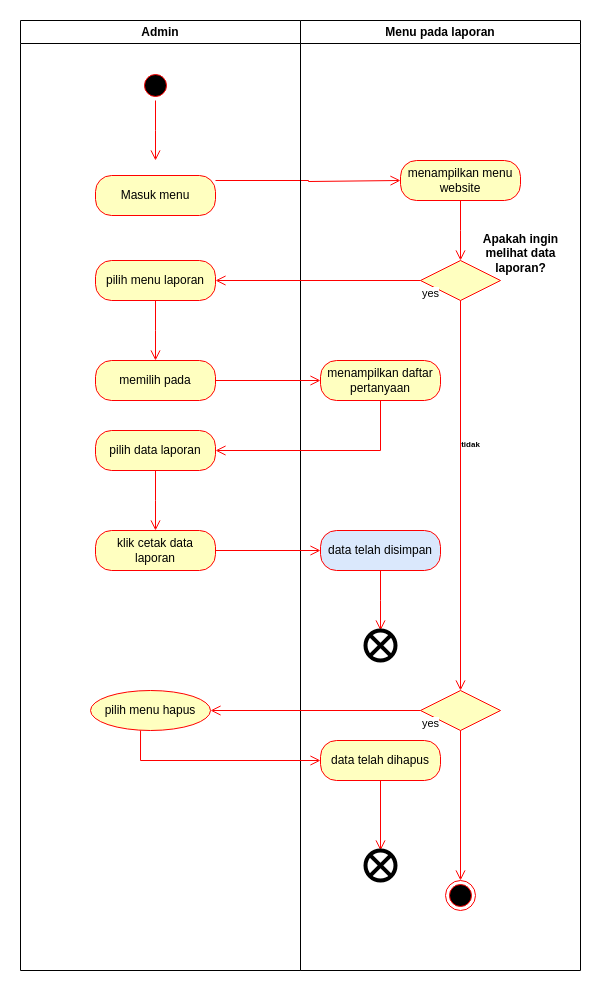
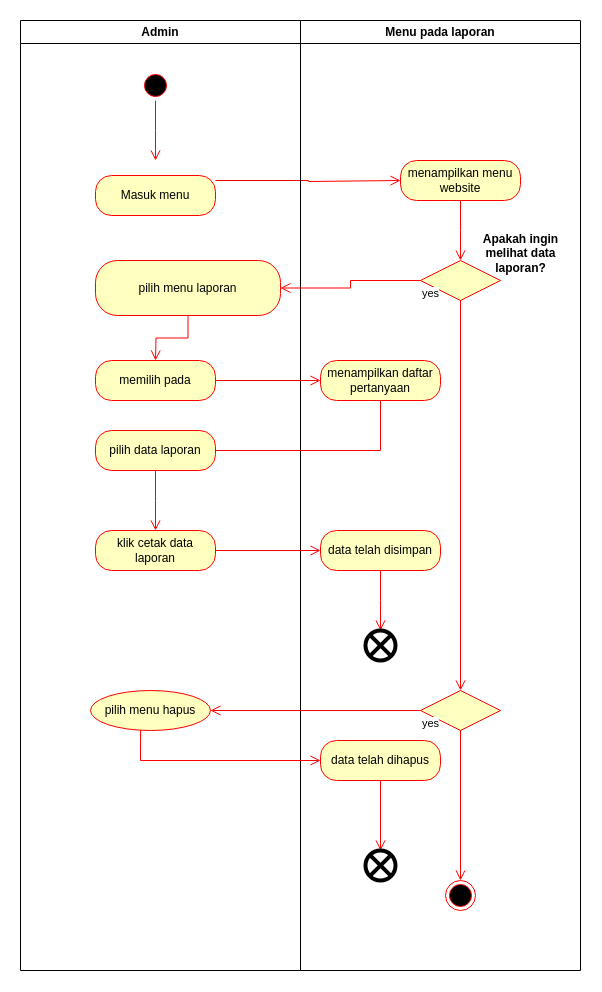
node "pilih menu laporan": size 120x40 -> 185x55
node "tidak": removed
edge "menampilkan daftar pertanyaan" -> "pilih data laporan": arrowhead open -> none
node "data telah disimpan": fillcolor #dae8fc -> #ffffc0
